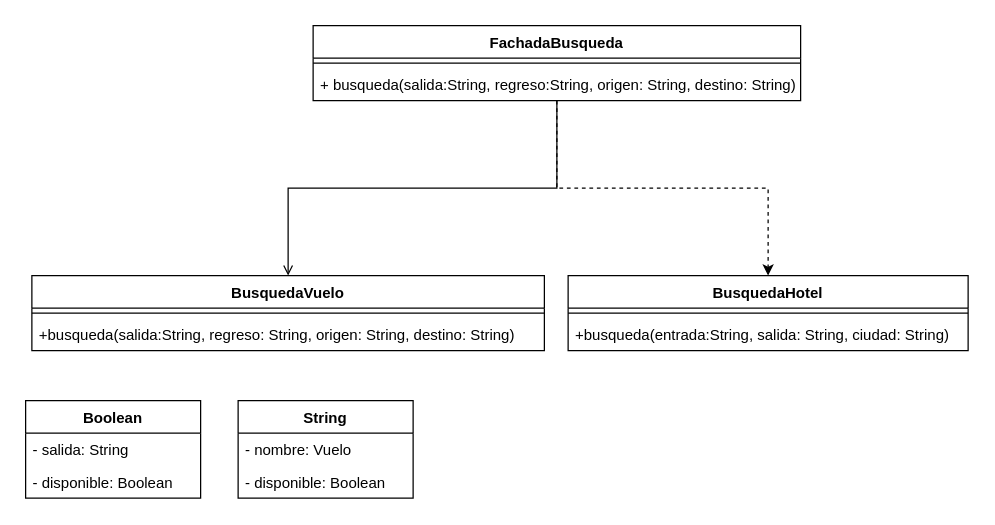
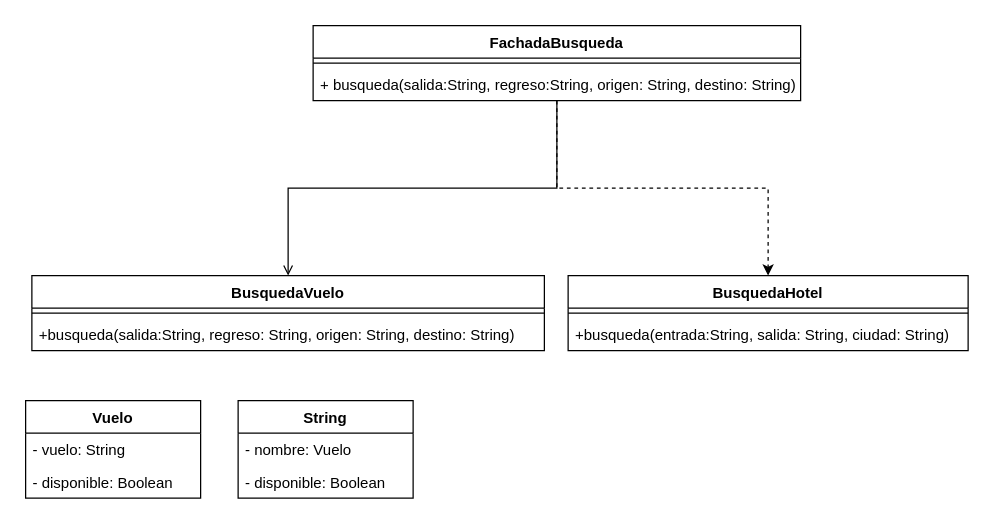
node "Boolean": label "Boolean" -> "Vuelo"
node "- salida: String": label "- salida: String" -> "- vuelo: String"
